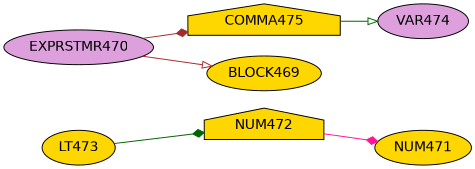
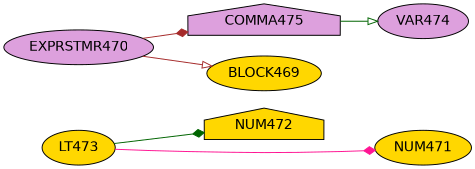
node "COMMA475": fillcolor gold -> plum
edge "NUM472" -> "NUM471": now "LT473" -> "NUM471"
